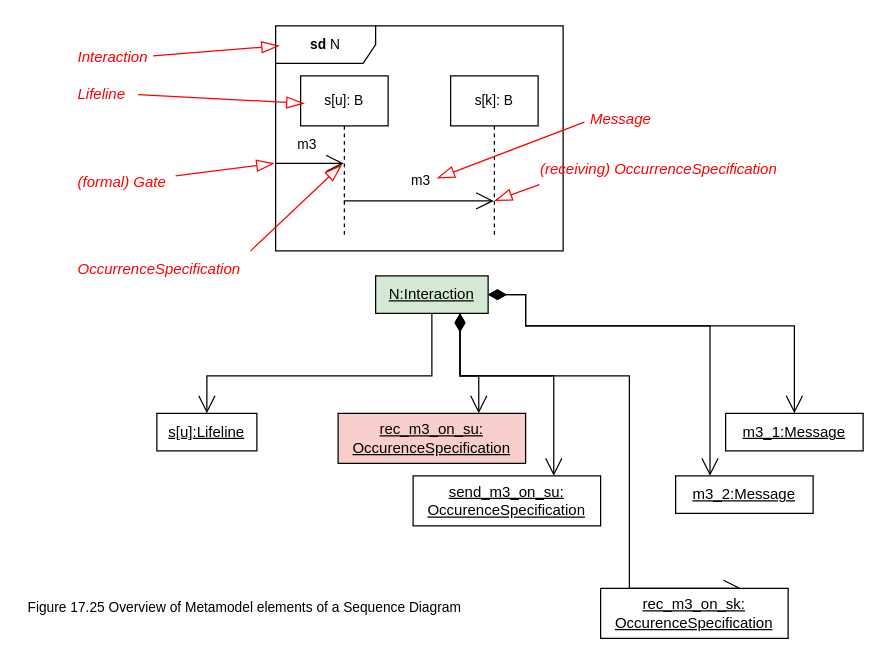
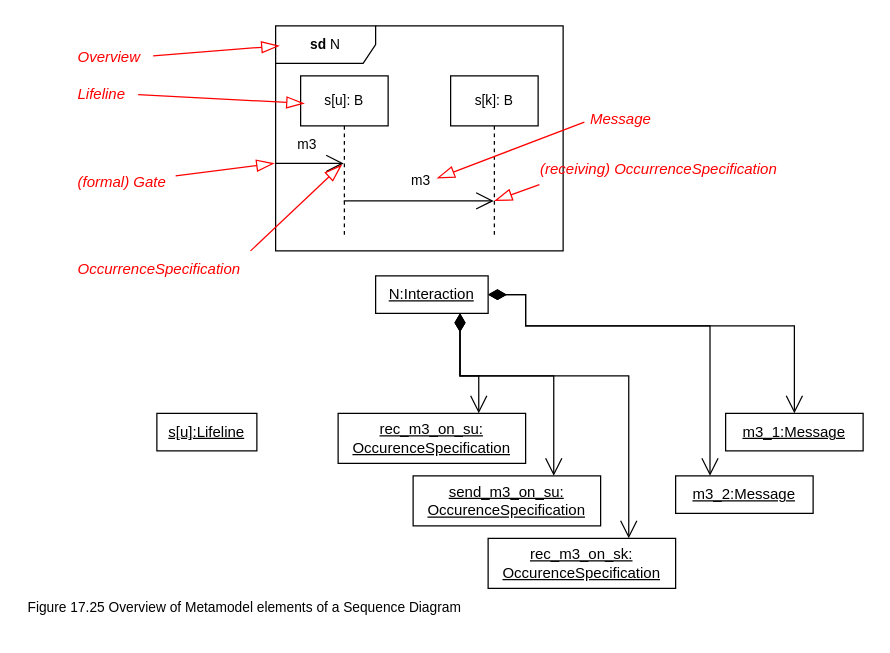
node "Interaction": label "Interaction" -> "Overview"
node "N:Interaction": fillcolor #d5e8d4 -> #ffffff
edge "N:Interaction" -> "s[u]:Lifeline": removed
node "rec_m3_on_su: OccurenceSpecification": fillcolor #f8cecc -> #ffffff
node "rec_m3_on_sk: OccurenceSpecification": moved (694, 613) -> (582, 563)
